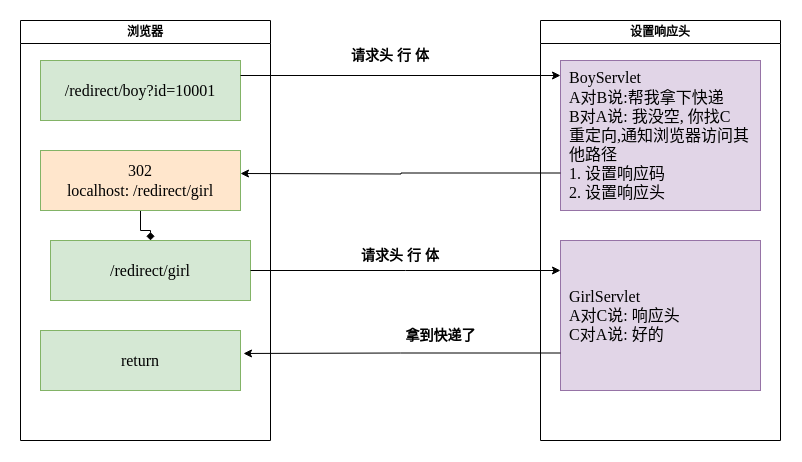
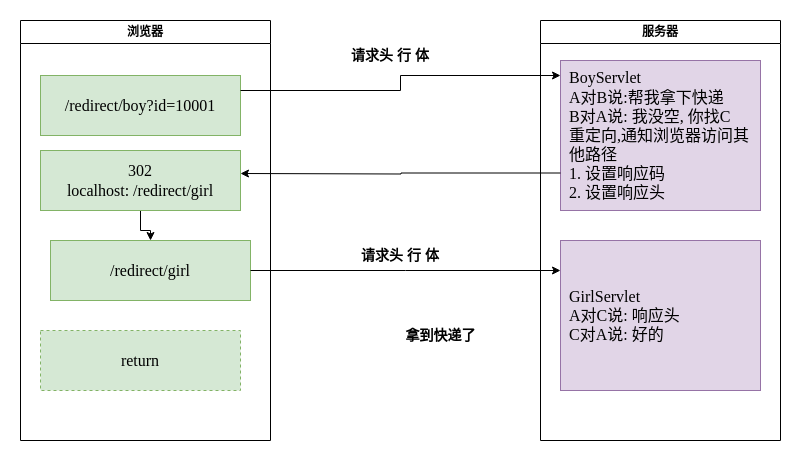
node "设置响应头": label "设置响应头" -> "服务器"
node "/redirect/boy?id=10001": moved (141, 91) -> (141, 106)
node "302localhost: /redirect/girl": fillcolor #ffe6cc -> #d5e8d4
edge "302localhost: /redirect/girl" -> "/redirect/girl": arrowhead diamond -> classic
edge "GirlServletA对C说: 响应头C对A说: 好的" -> "return": removed
node "return": style solid -> dashed
